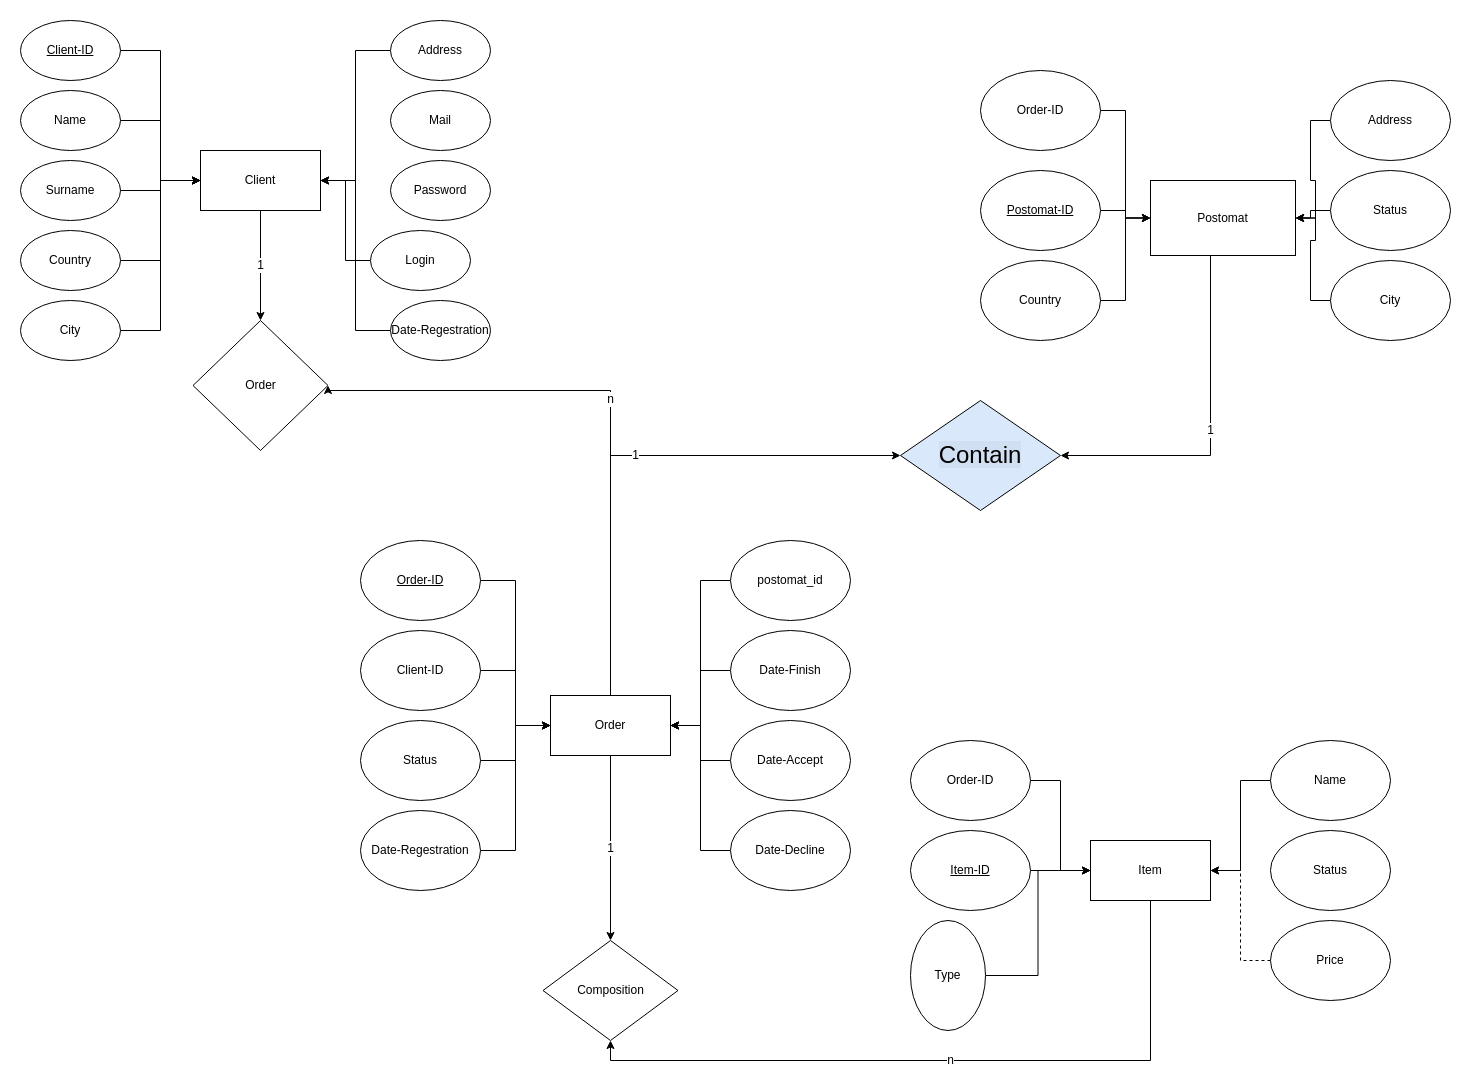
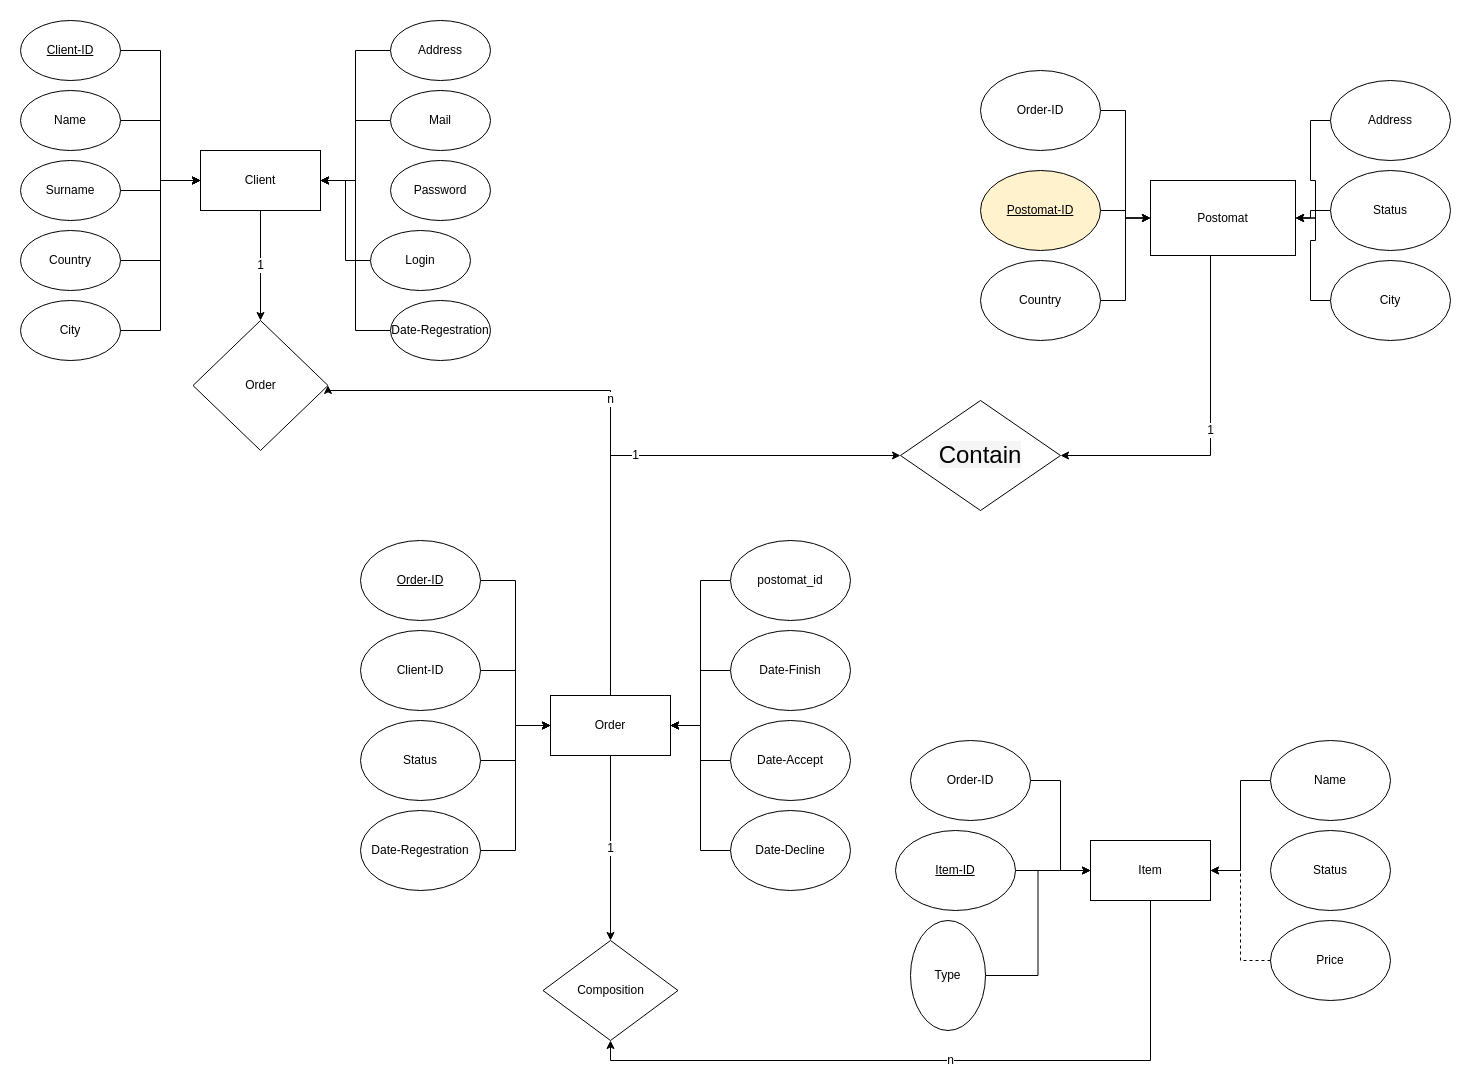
edge "Mail" -> "Client": added
node "Postomat-ID": fillcolor #ffffff -> #fff2cc
node "Contain": fillcolor #dae8fc -> #ffffff
node "Item-ID": moved (971, 871) -> (956, 871)
